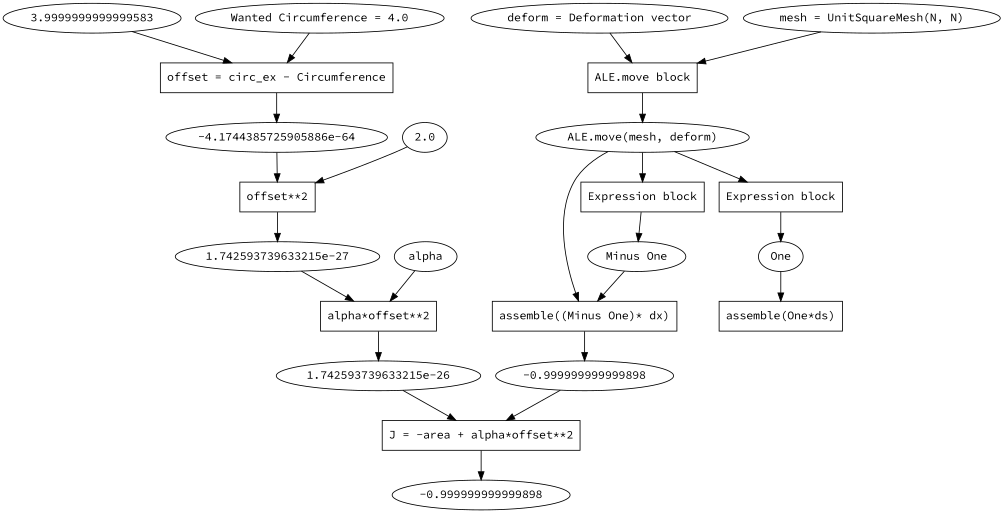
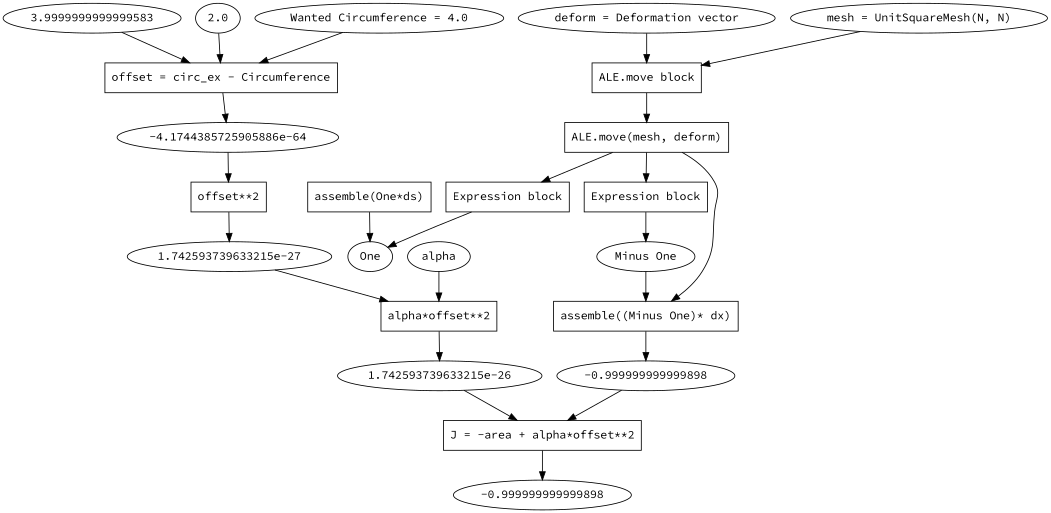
node "ALE.move(mesh, deform)": shape ellipse -> box
edge "2.0" -> "offset**2": now "2.0" -> "offset = circ_ex - Circumference"
edge "One" -> "assemble(One*ds)": reversed
